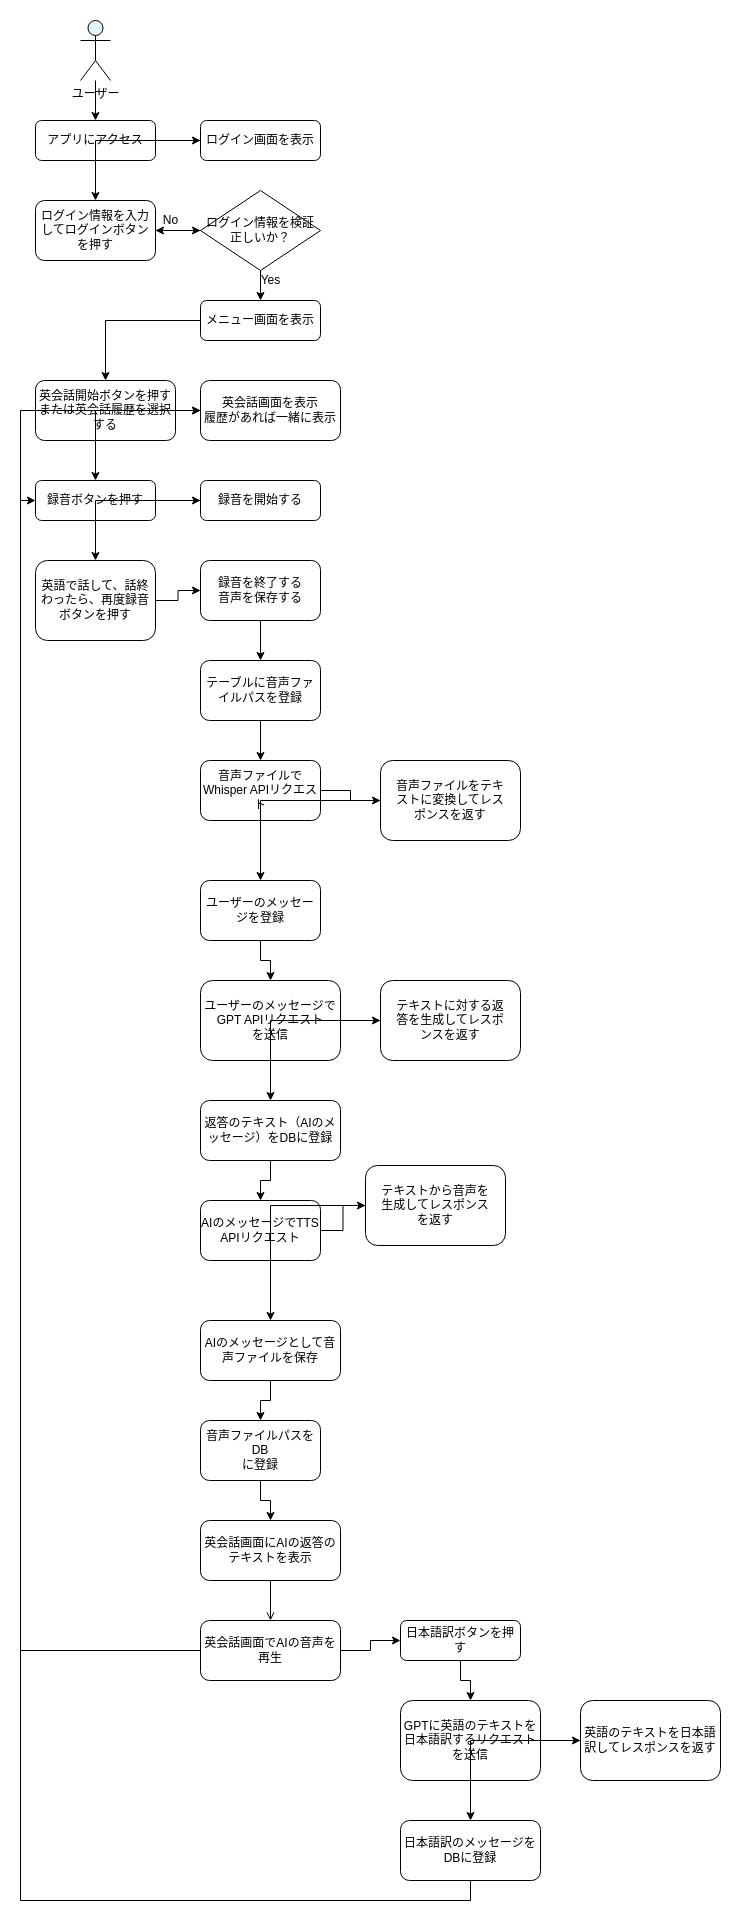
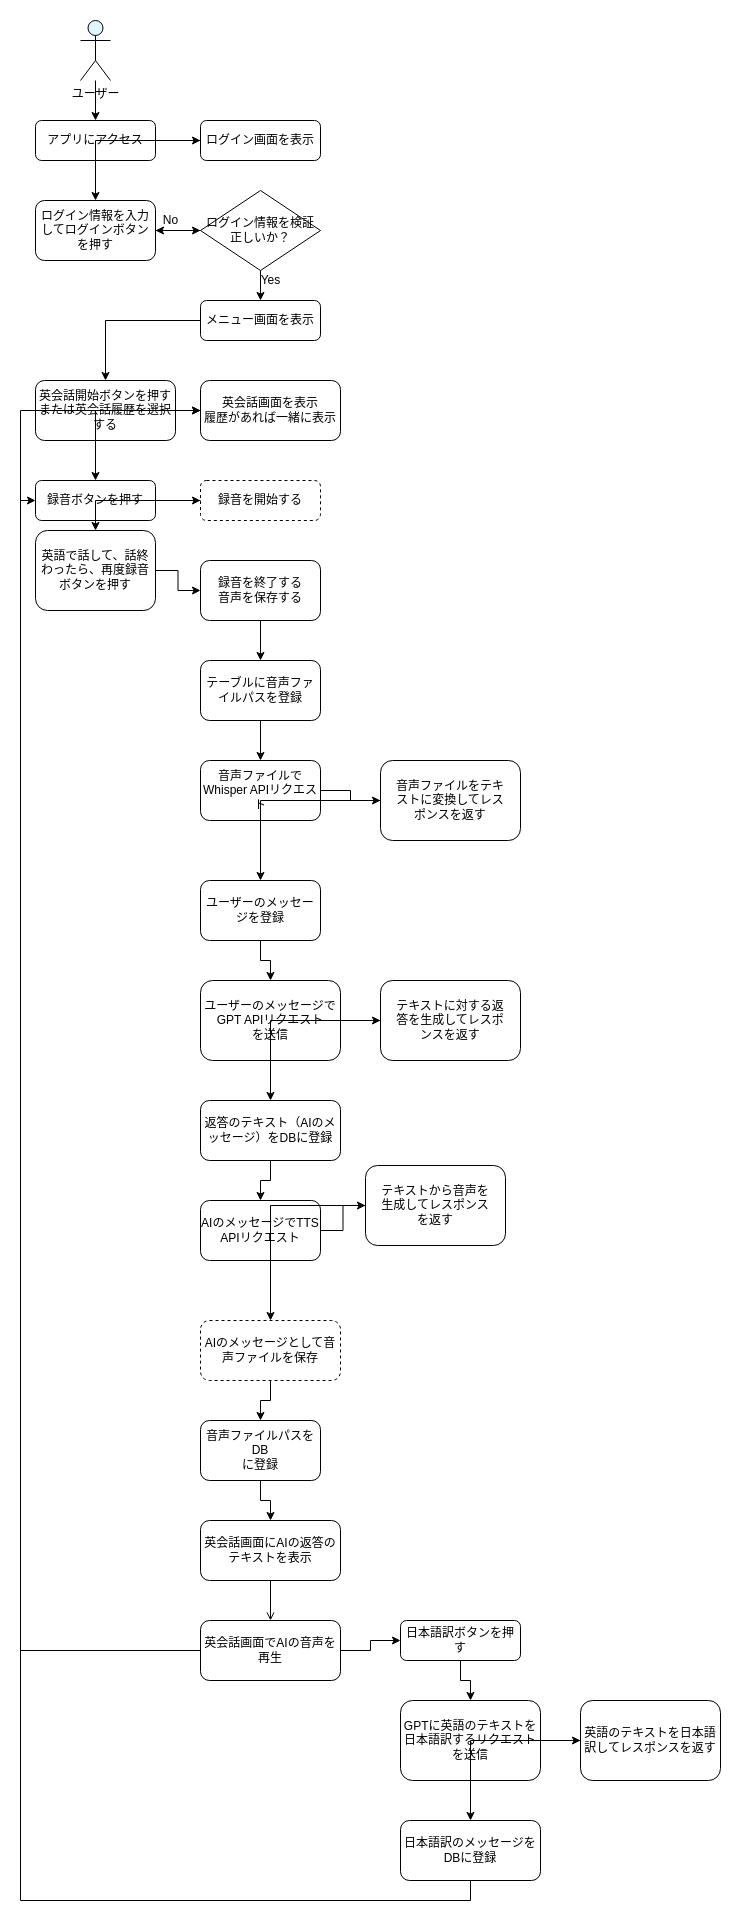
node "録音を開始する": style solid -> dashed
node "英語で話して、話終 わったら、再度録音 ボタンを押す": moved (96, 601) -> (96, 571)
node "AIのメッセージとして音 声ファイルを保存": style solid -> dashed
